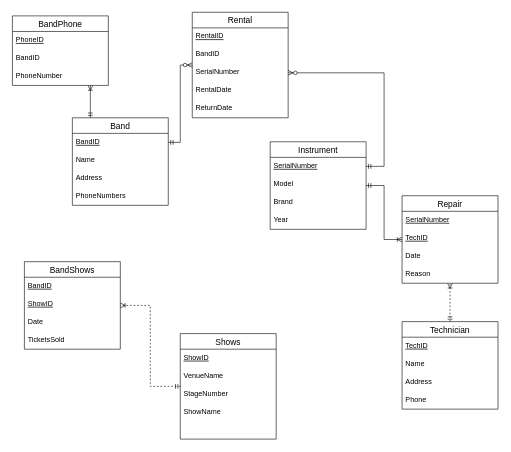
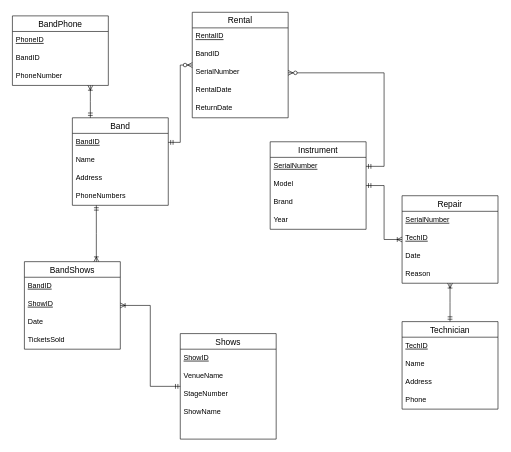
edge "Band" -- "BandShows": added
edge "Repair" -- "Technician": style dashed -> solid
edge "BandShows" -- "Shows": style dashed -> solid
